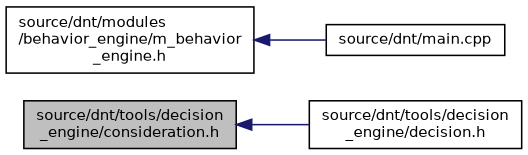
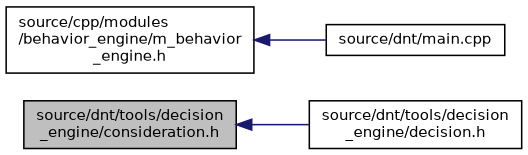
node "source/dnt/modules /behavior_engine/m_behavior _engine.h": label "source/dnt/modules /behavior_engine/m_behavior _engine.h" -> "source/cpp/modules /behavior_engine/m_behavior _engine.h"
